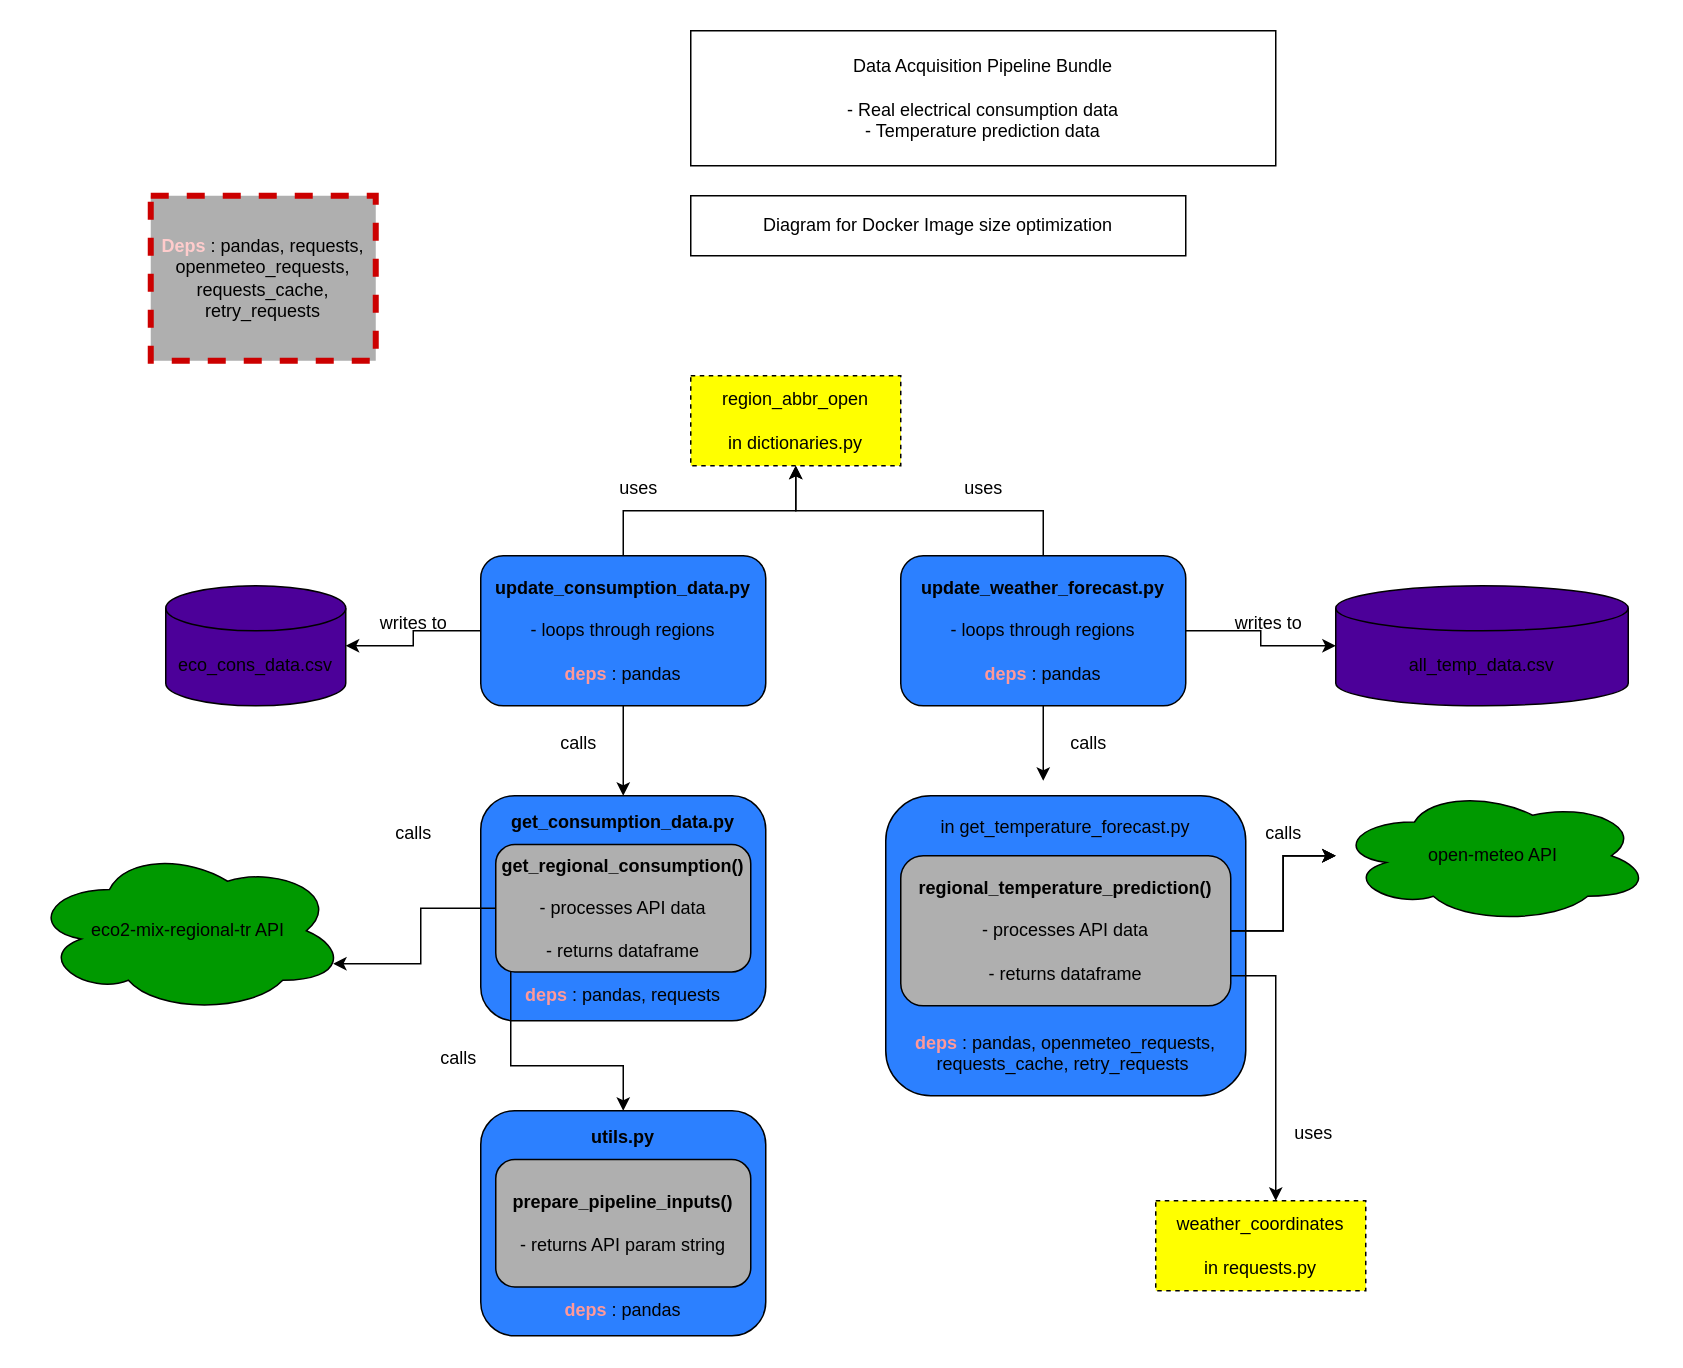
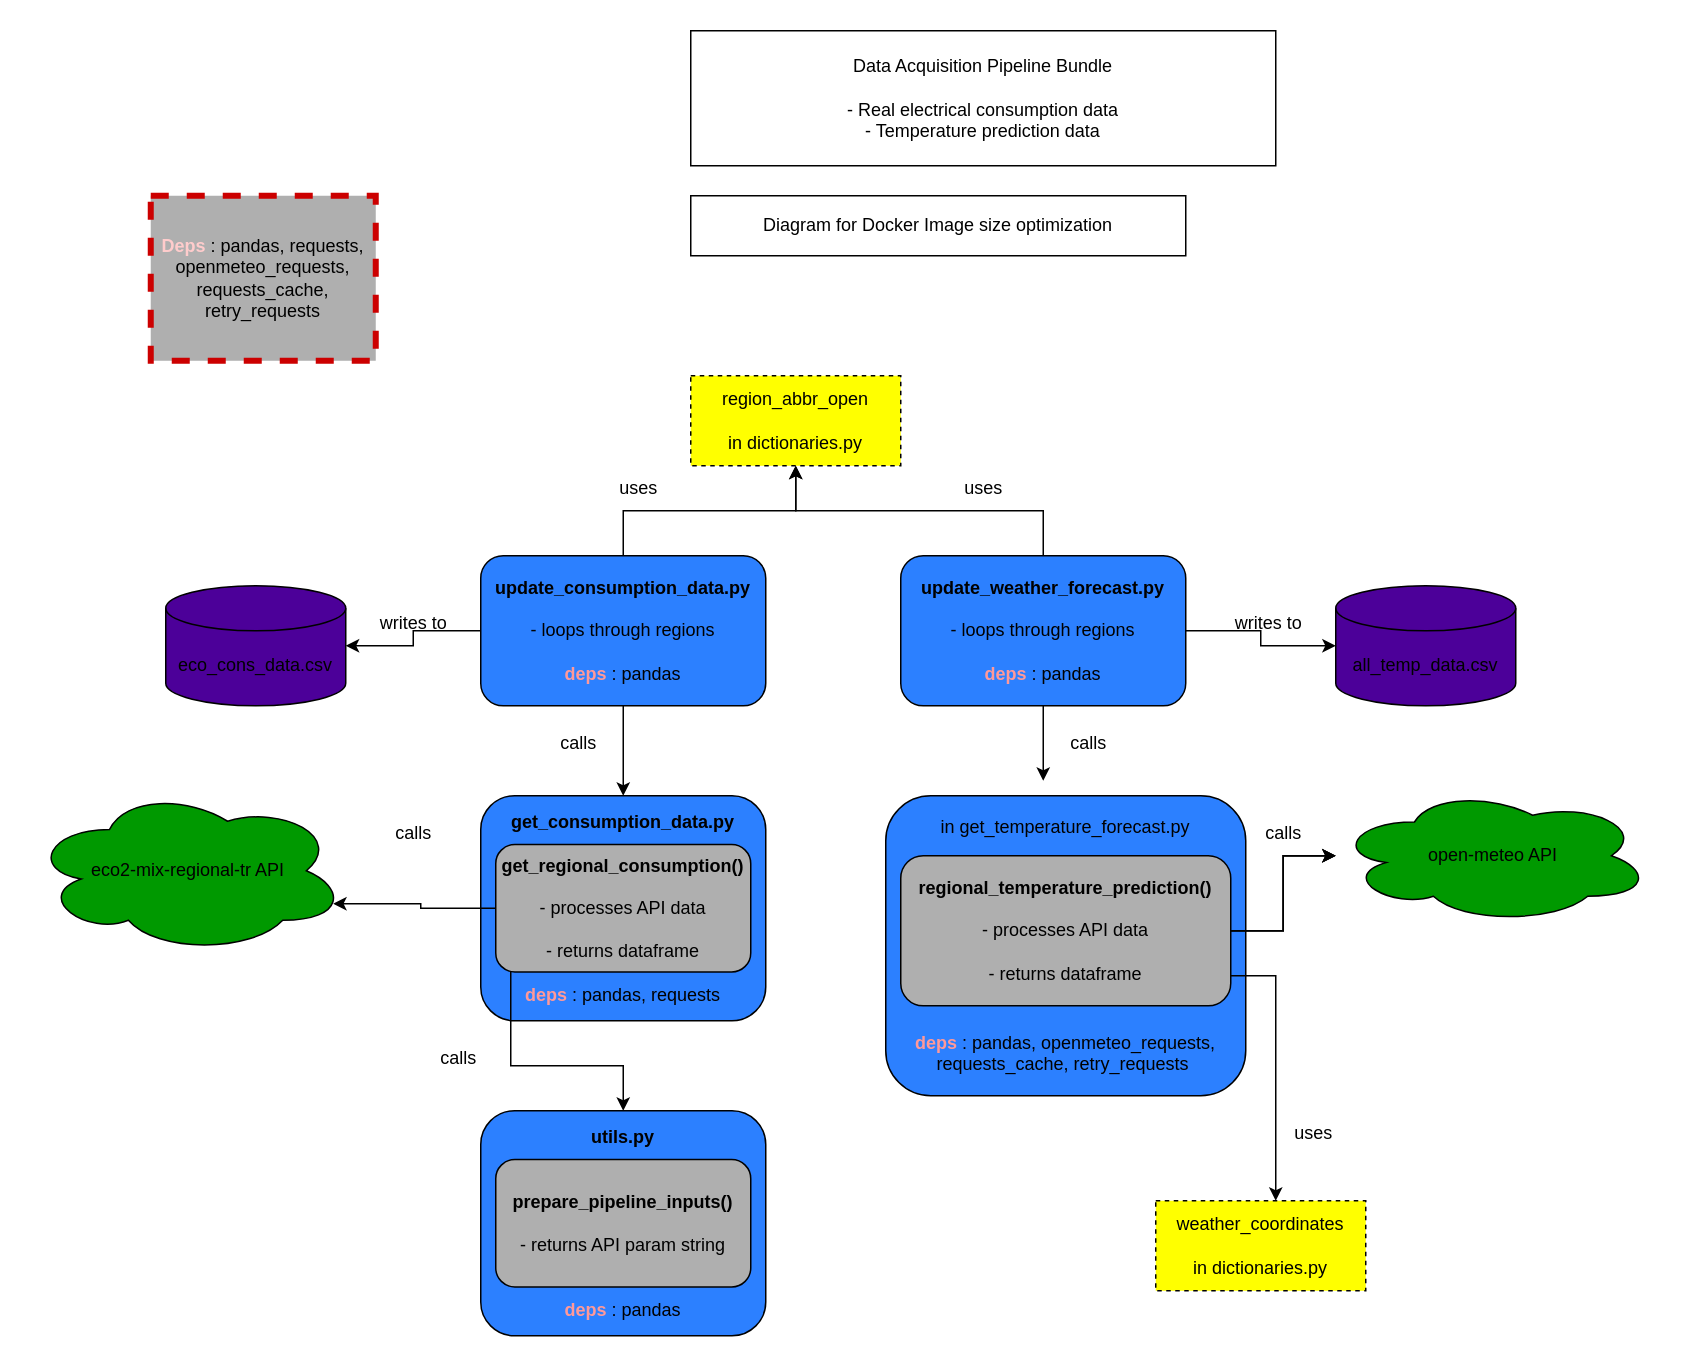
node "all_temp_data.csv": size 293x120 -> 180x120
node "eco2-mix-regional-tr API": moved (188, 931) -> (188, 871)
node "weather_coordinates in requests.py": label "weather_coordinates in requests.py" -> "weather_coordinates in dictionaries.py"
